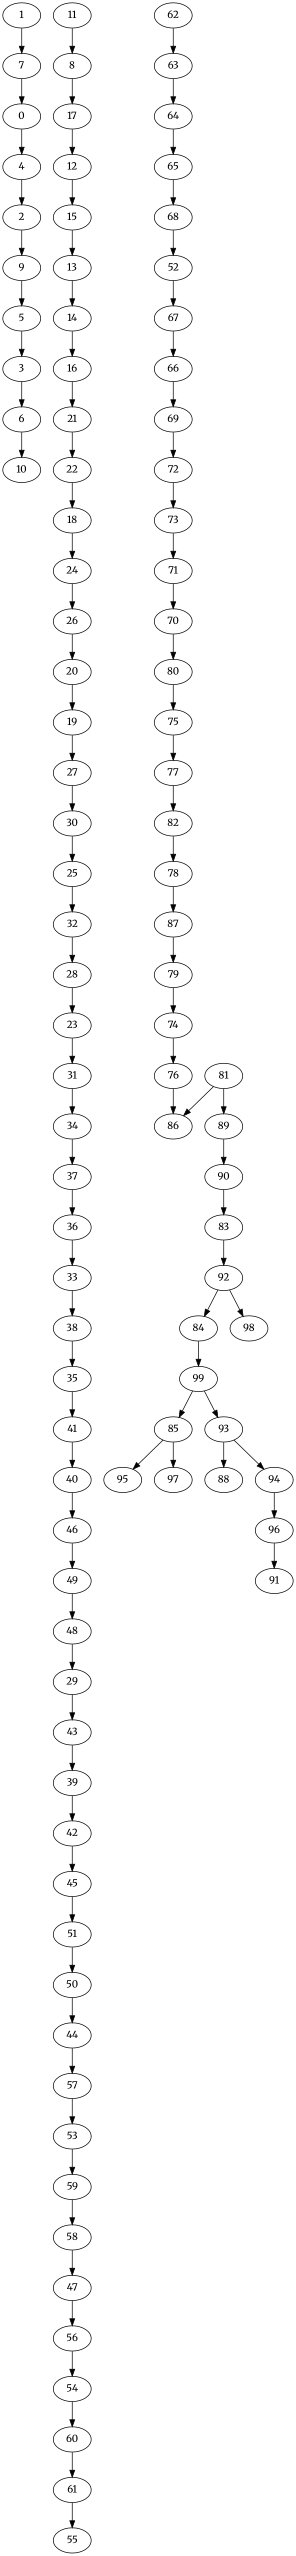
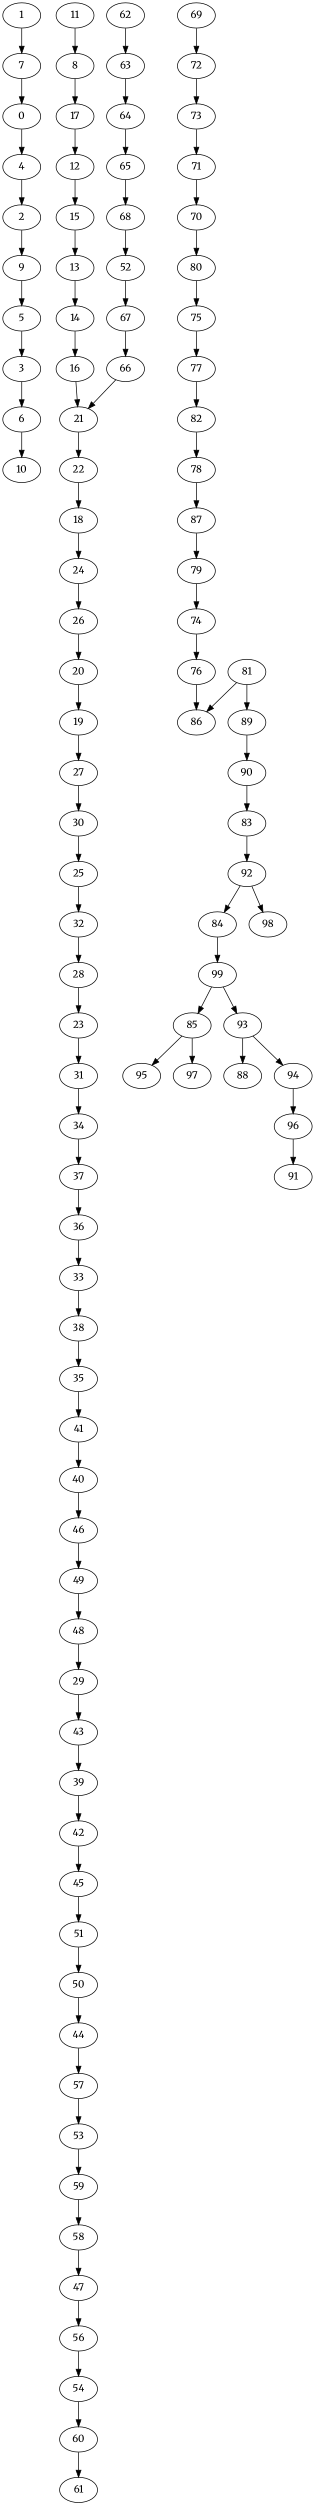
edge "66" -> "69": now "66" -> "21"
node "55": removed
